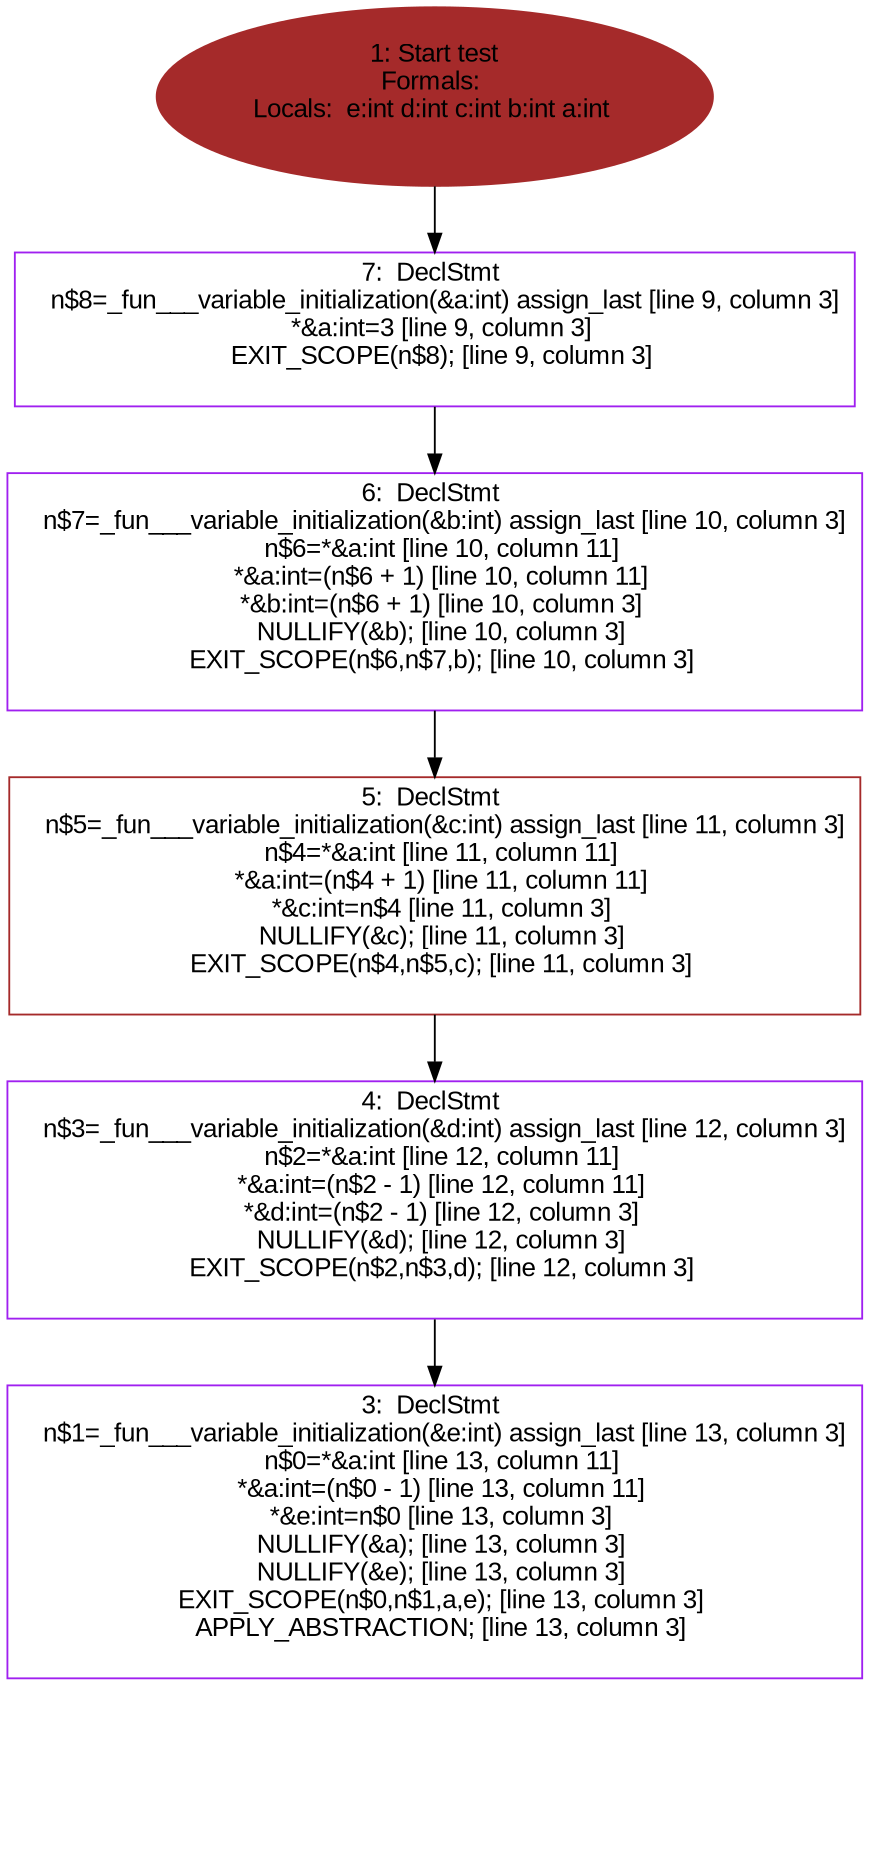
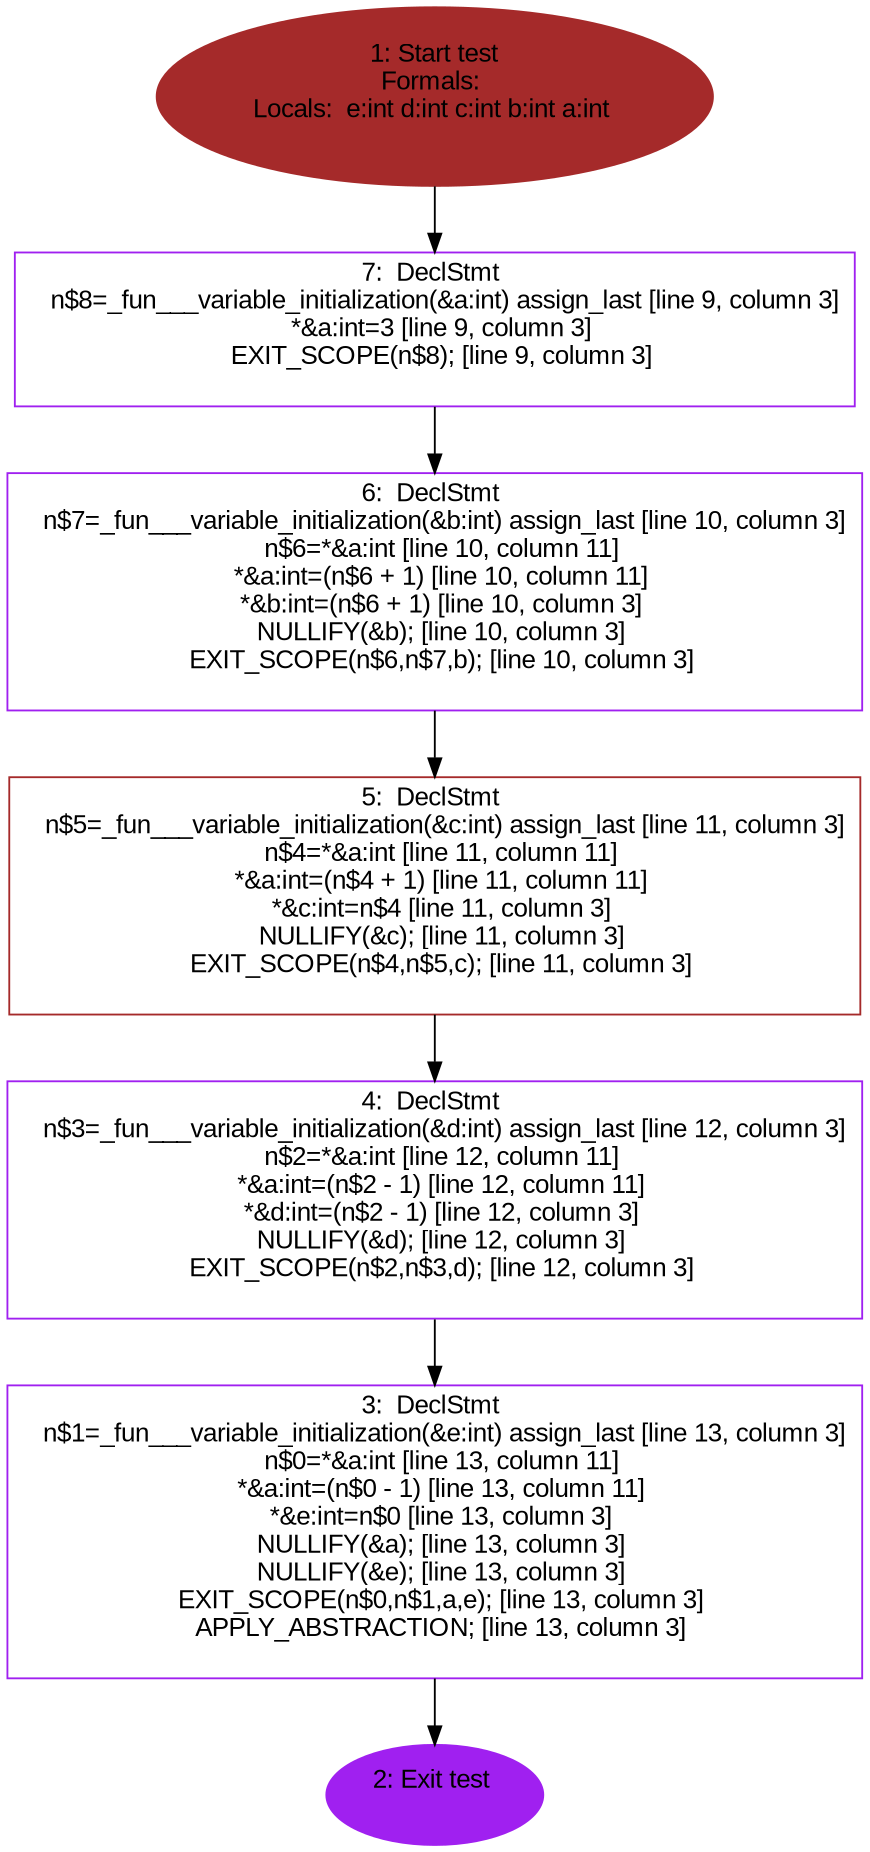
node "2: Exit test": added
